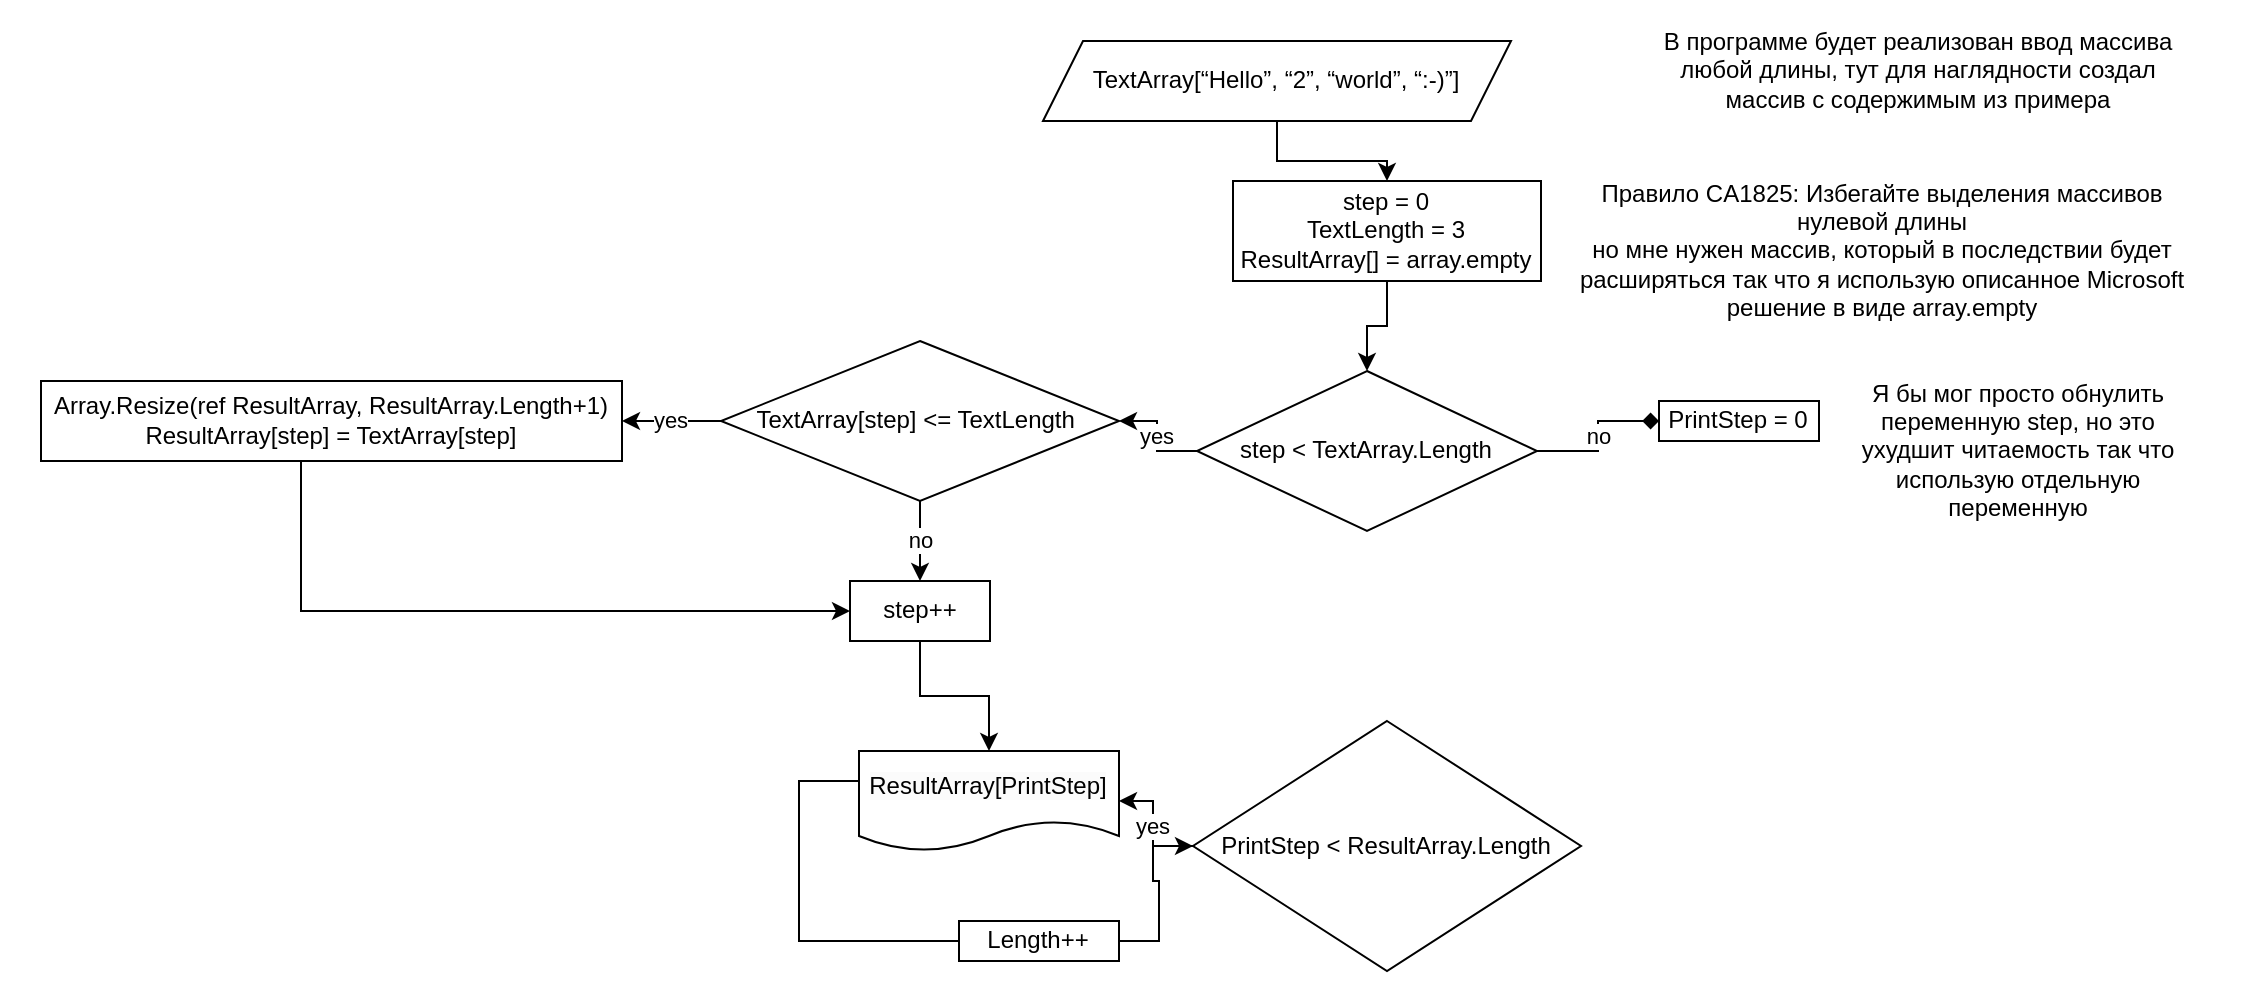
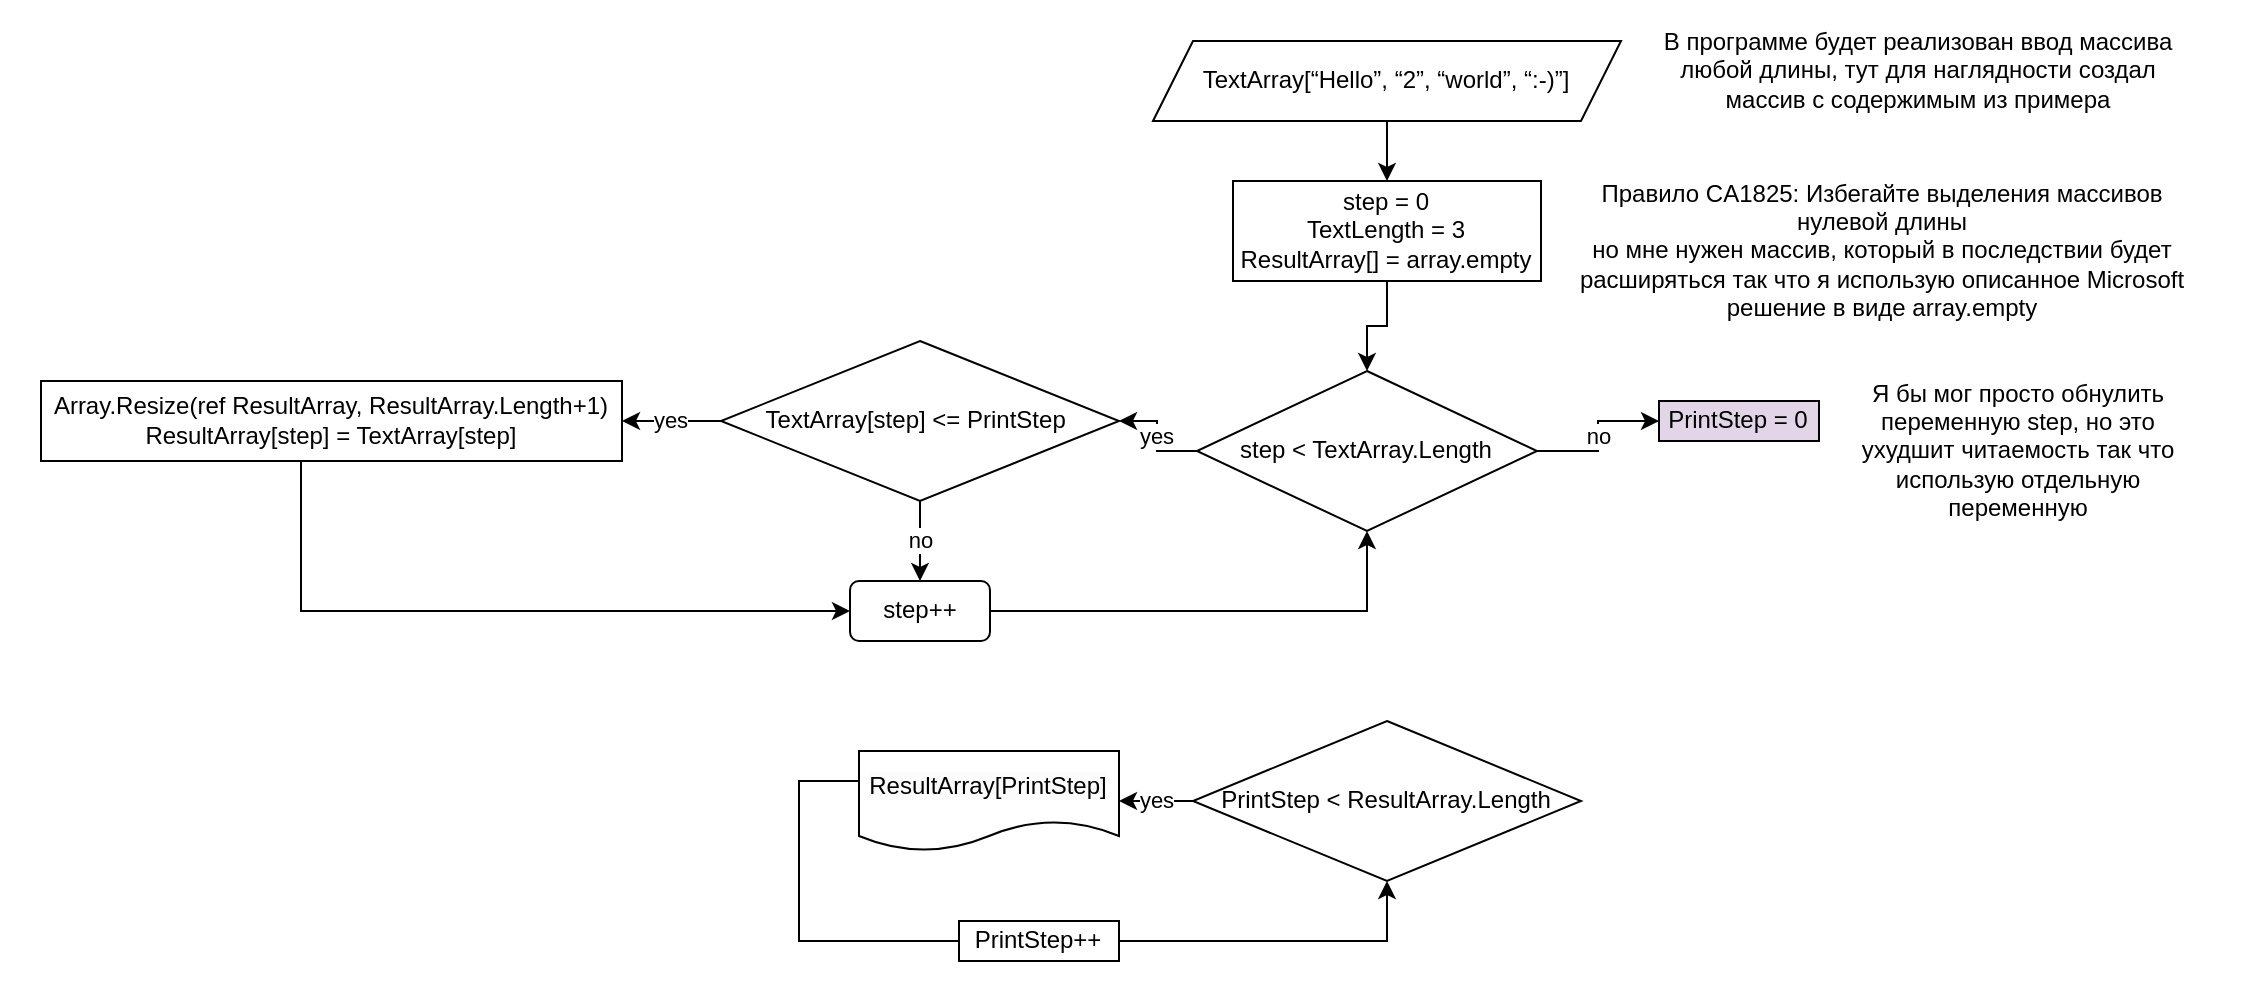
node "TextArray[“Hello”, “2”, “world”, “:-)”]": moved (1277, 81) -> (1387, 81)
node "TextArray[step] <= TextLength": label "TextArray[step] <= TextLength" -> "TextArray[step] <= PrintStep"
edge "step < TextArray.Length" -> "PrintStep = 0": arrowhead diamond -> classic
node "PrintStep = 0": fillcolor #ffffff -> #e1d5e7
node "step++": shape rectangle -> rounded rectangle
edge "step++" -> "ResultArray[PrintStep]": now "step++" -> "step < TextArray.Length"
node "PrintStep < ResultArray.Length": size 388x250 -> 388x160
node "Length++": label "Length++" -> "PrintStep++"
